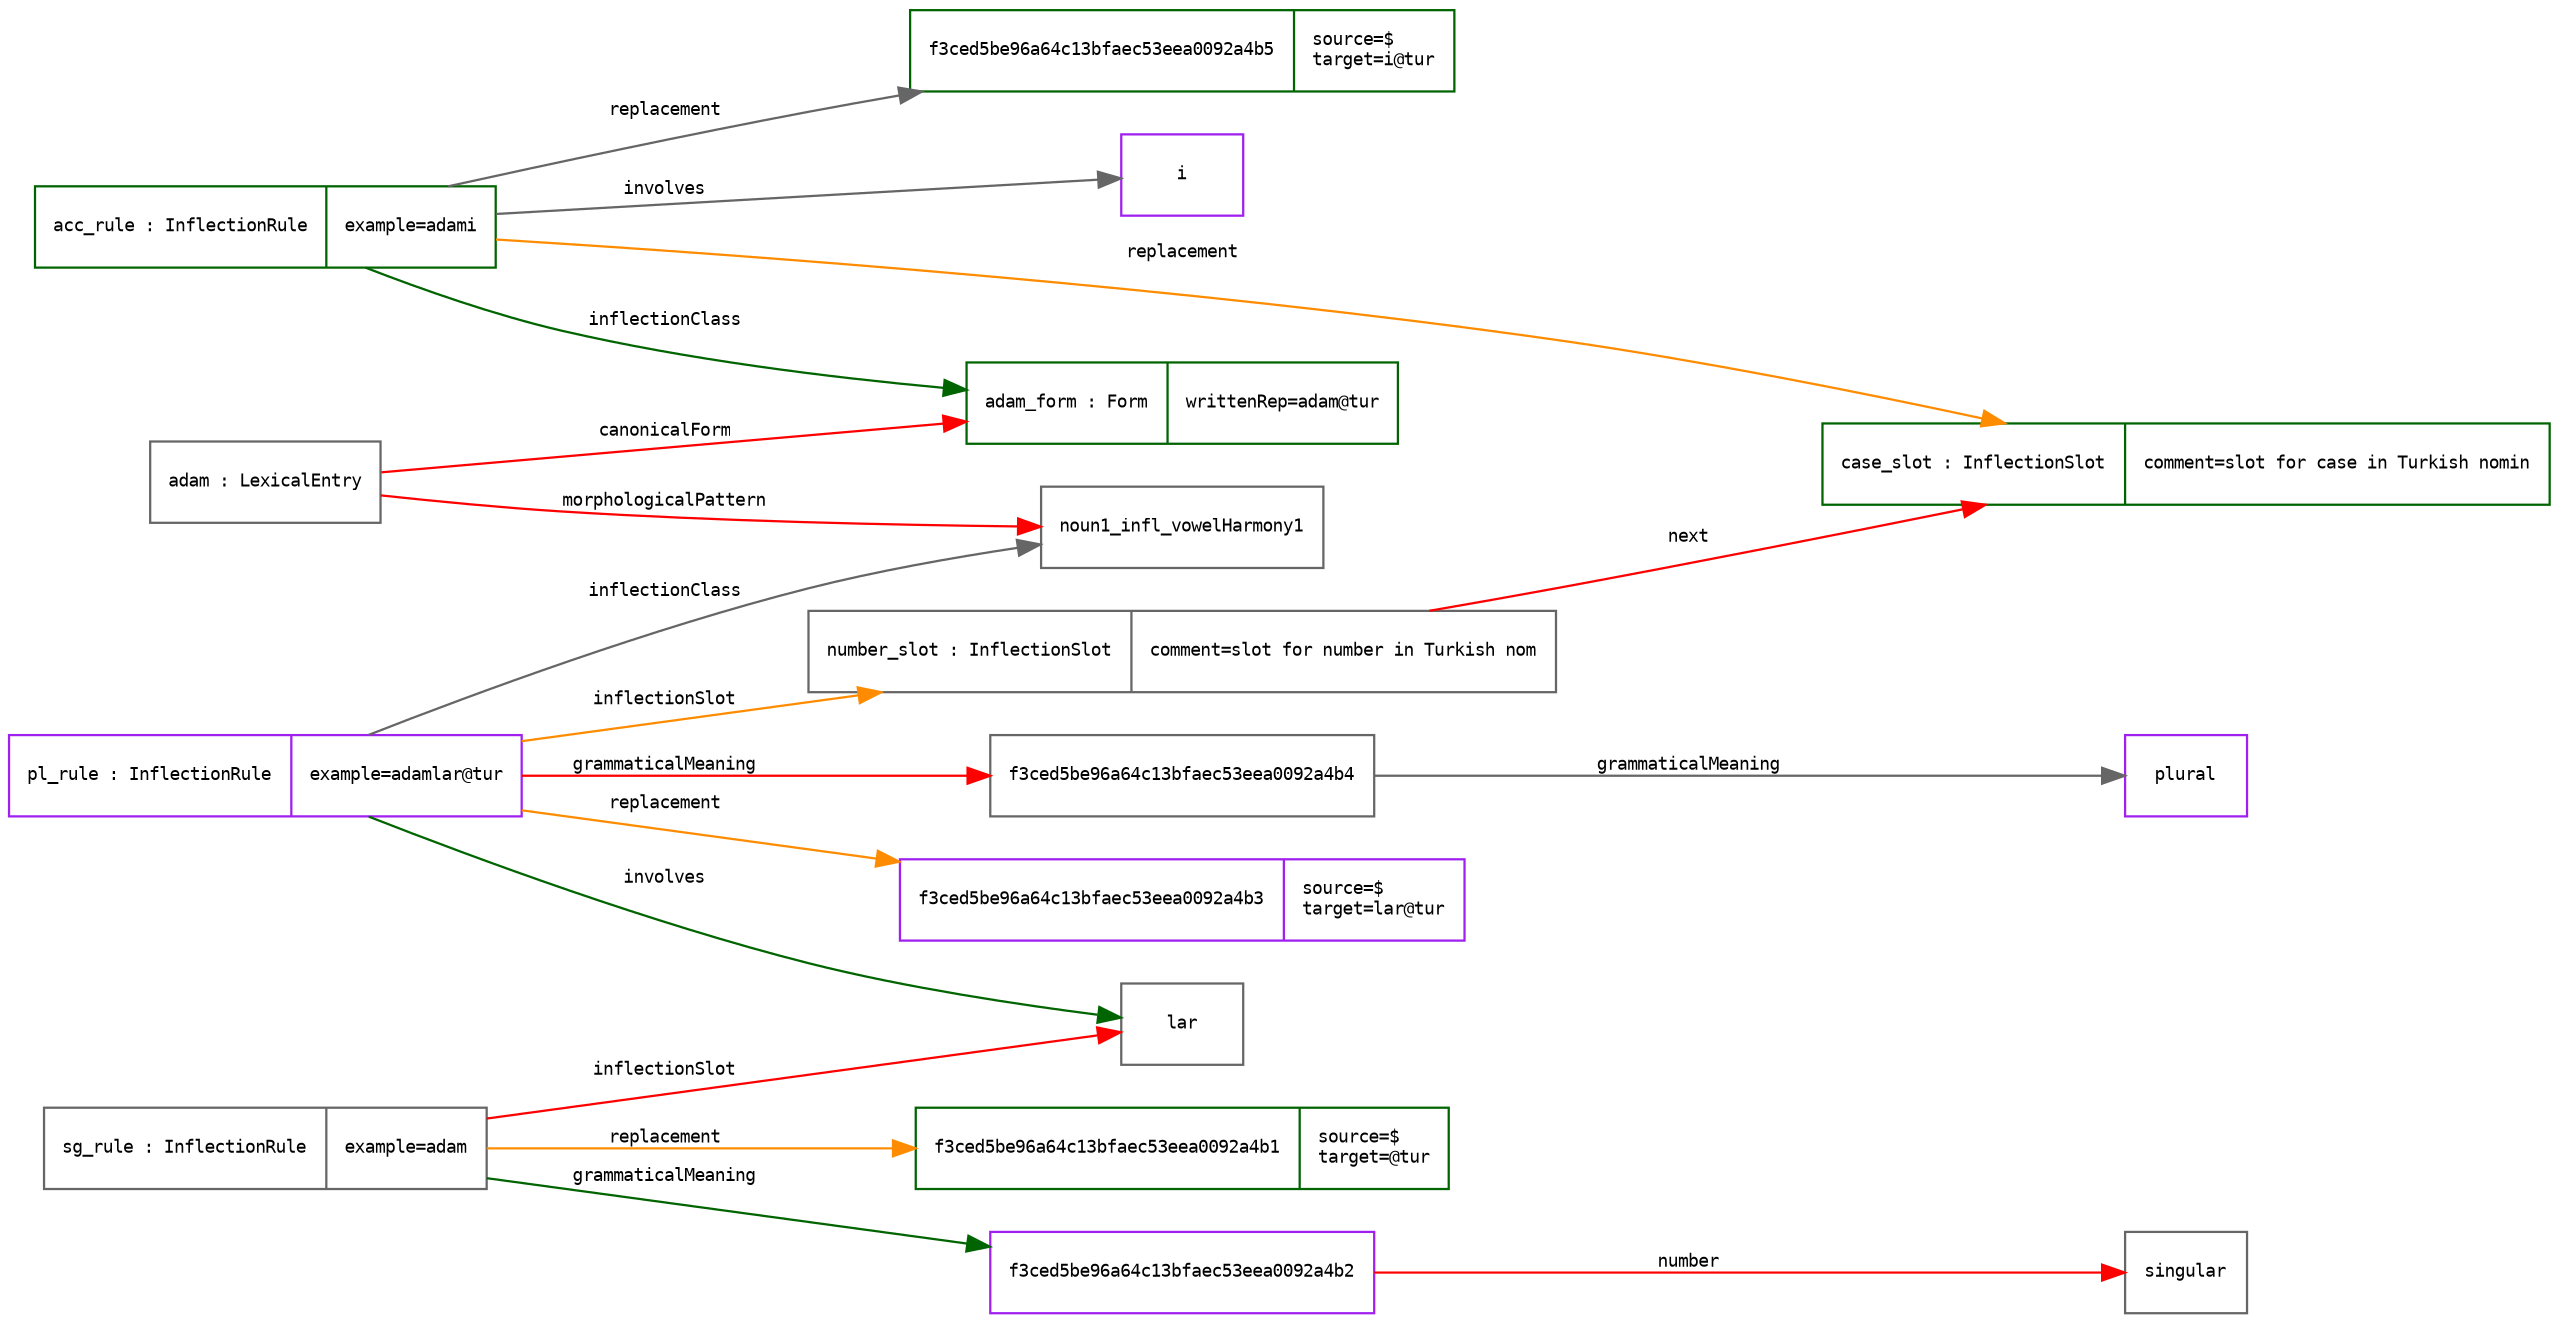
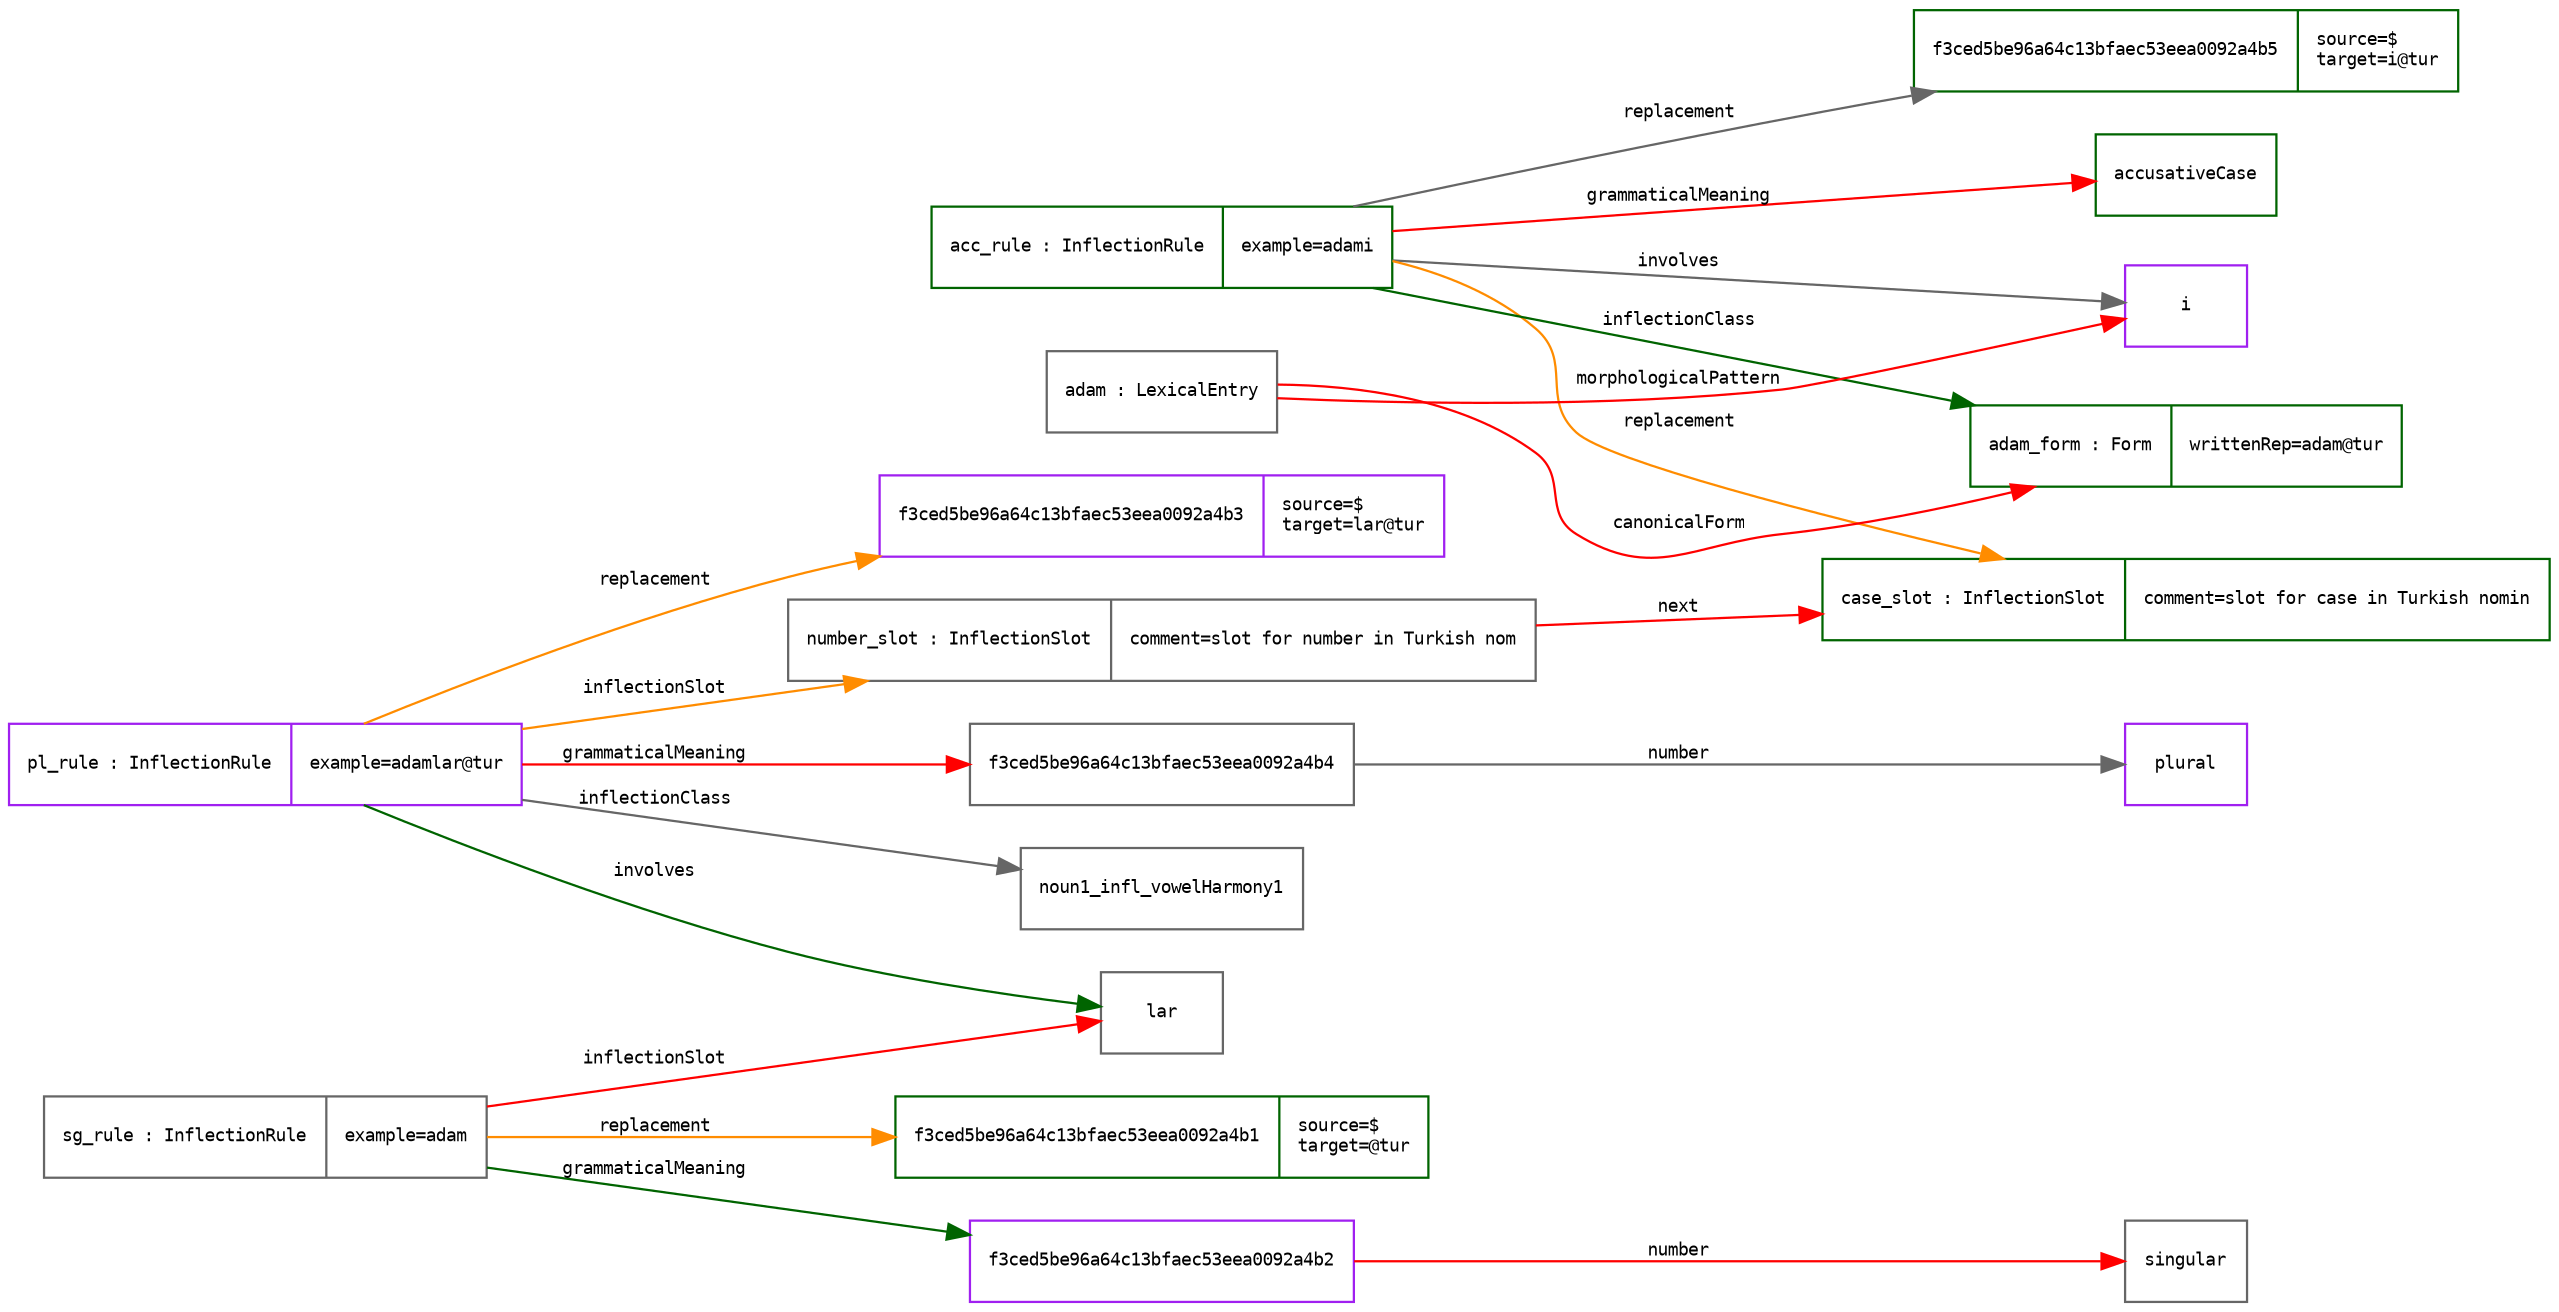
node "accusativeCase": added
edge "adam : LexicalEntry" -> "noun1_infl_vowelHarmony1": now "adam : LexicalEntry" -> "i"
edge "f3ced5be96a64c13bfaec53eea0092a4b4" -> "plural": label "grammaticalMeaning" -> "number"
